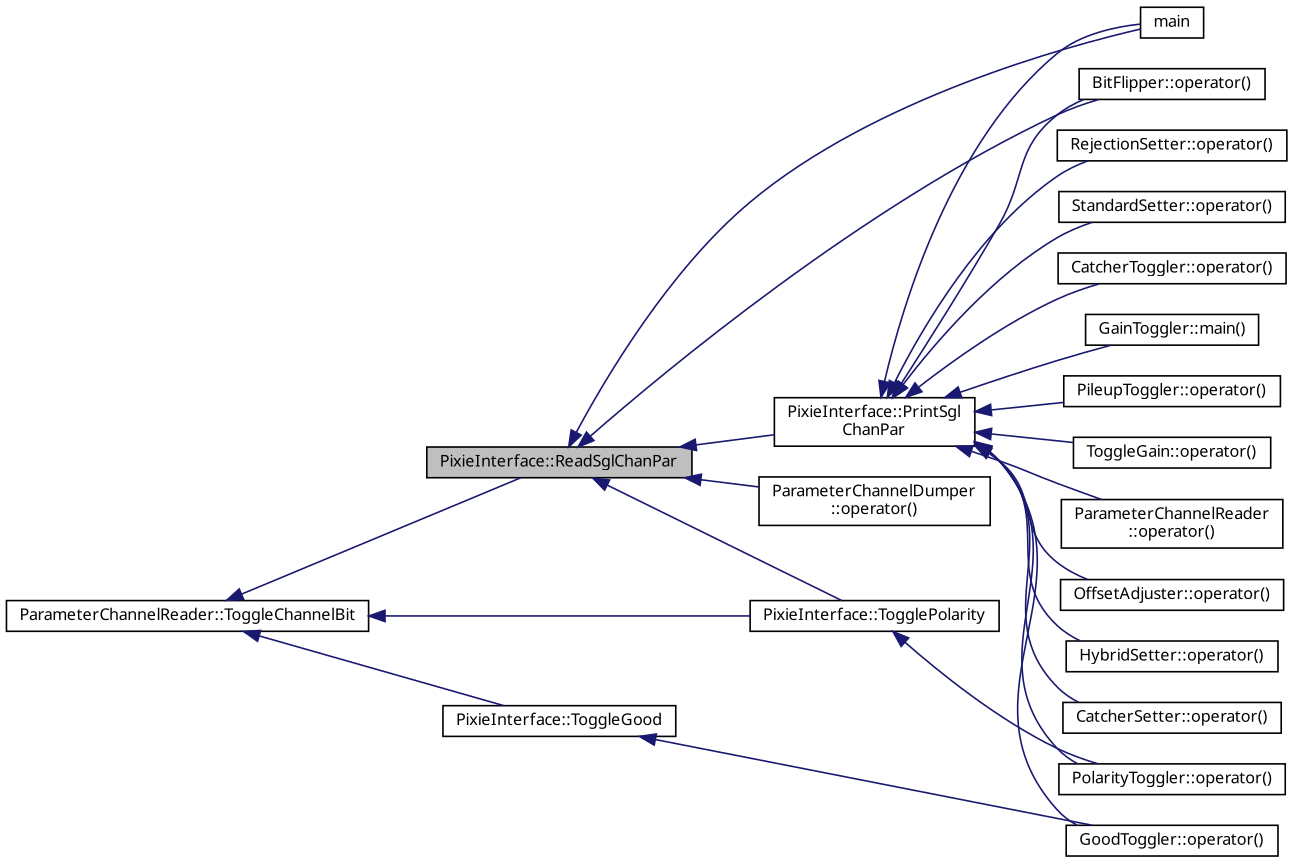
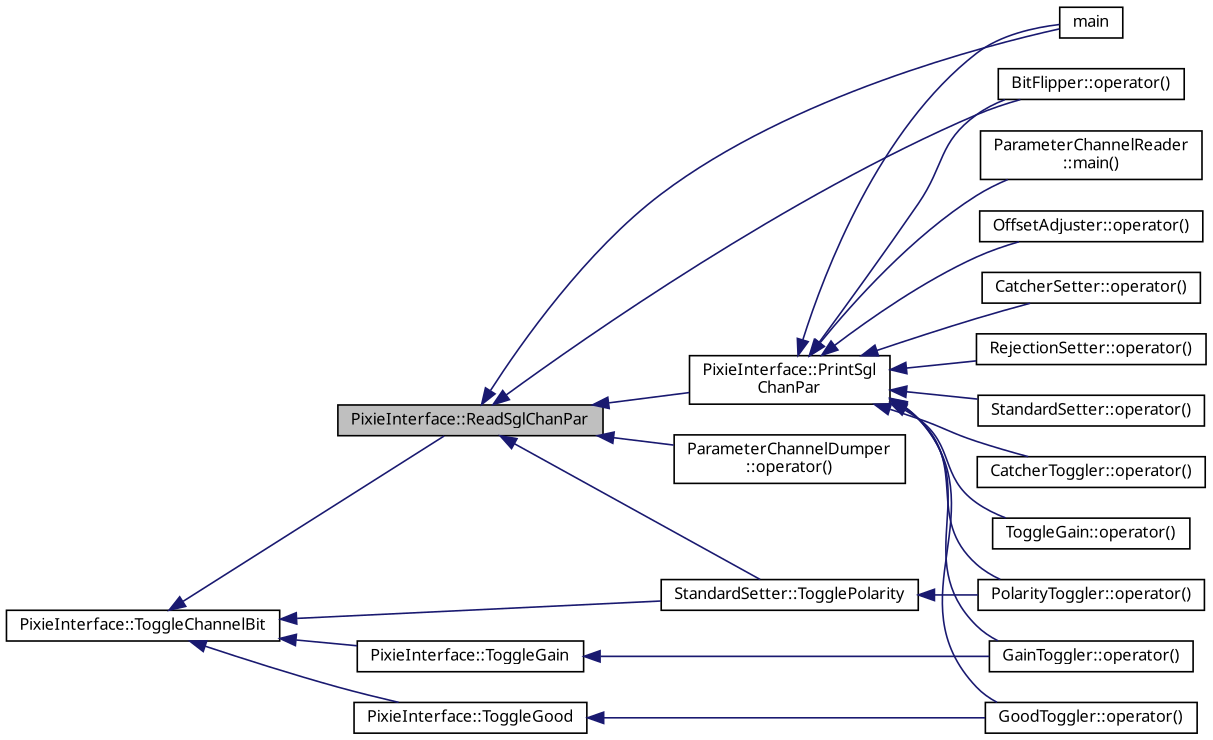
node "GainToggler::main()": label "GainToggler::main()" -> "GainToggler::operator()"
node "PileupToggler::operator()": removed
node "ParameterChannelReader ::operator()": label "ParameterChannelReader ::operator()" -> "ParameterChannelReader ::main()"
node "ParameterChannelReader::ToggleChannelBit": label "ParameterChannelReader::ToggleChannelBit" -> "PixieInterface::ToggleChannelBit"
node "PixieInterface::TogglePolarity": label "PixieInterface::TogglePolarity" -> "StandardSetter::TogglePolarity"
node "PixieInterface::ToggleGain": added
node "HybridSetter::operator()": removed
